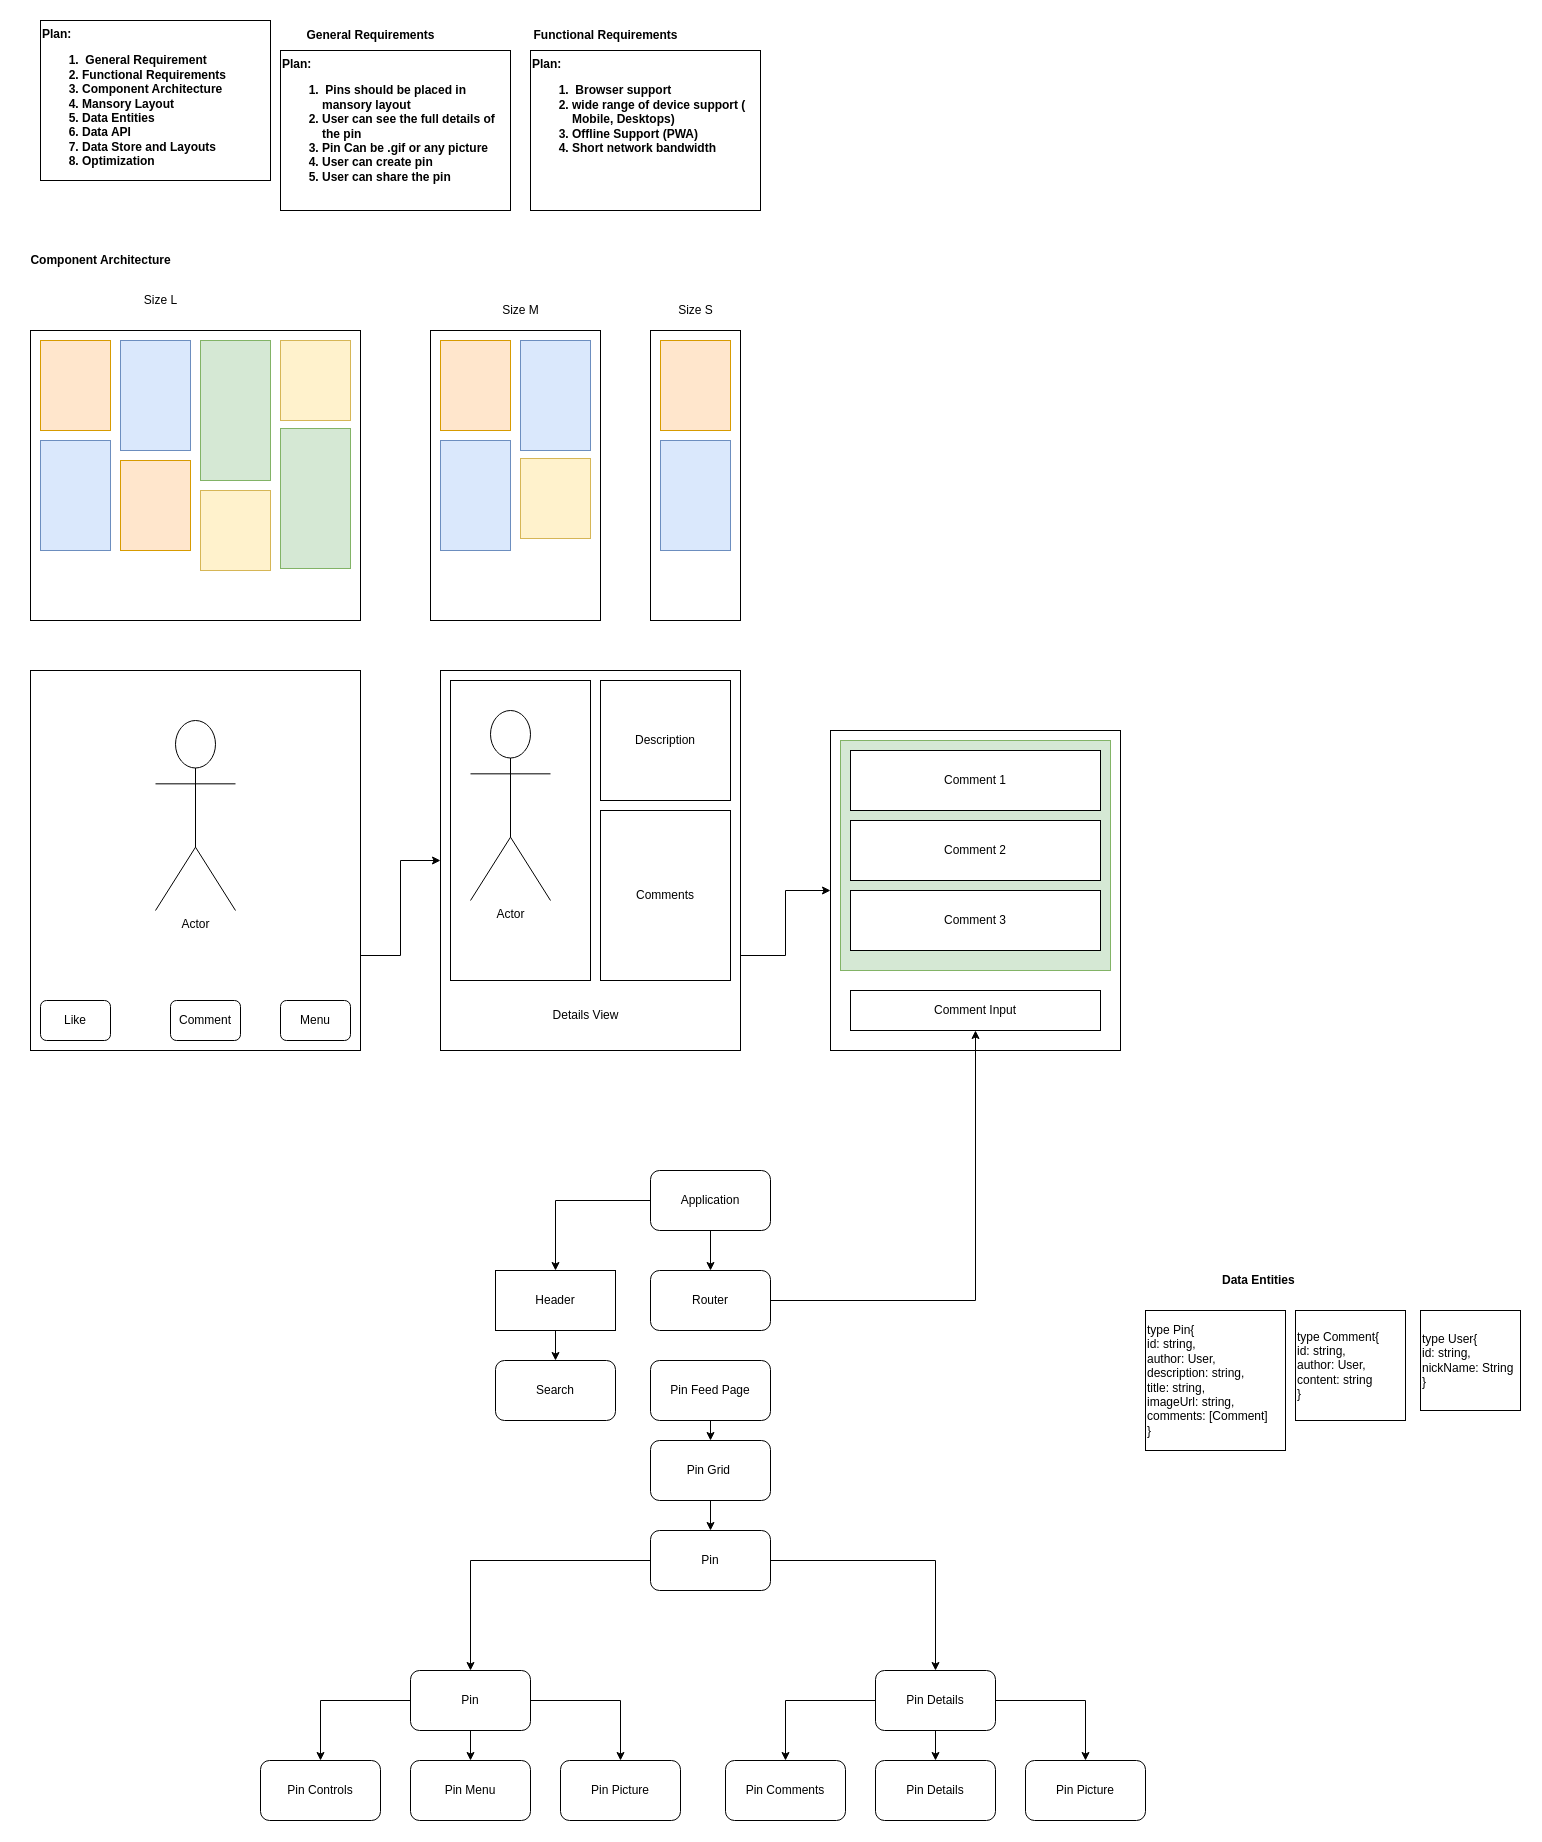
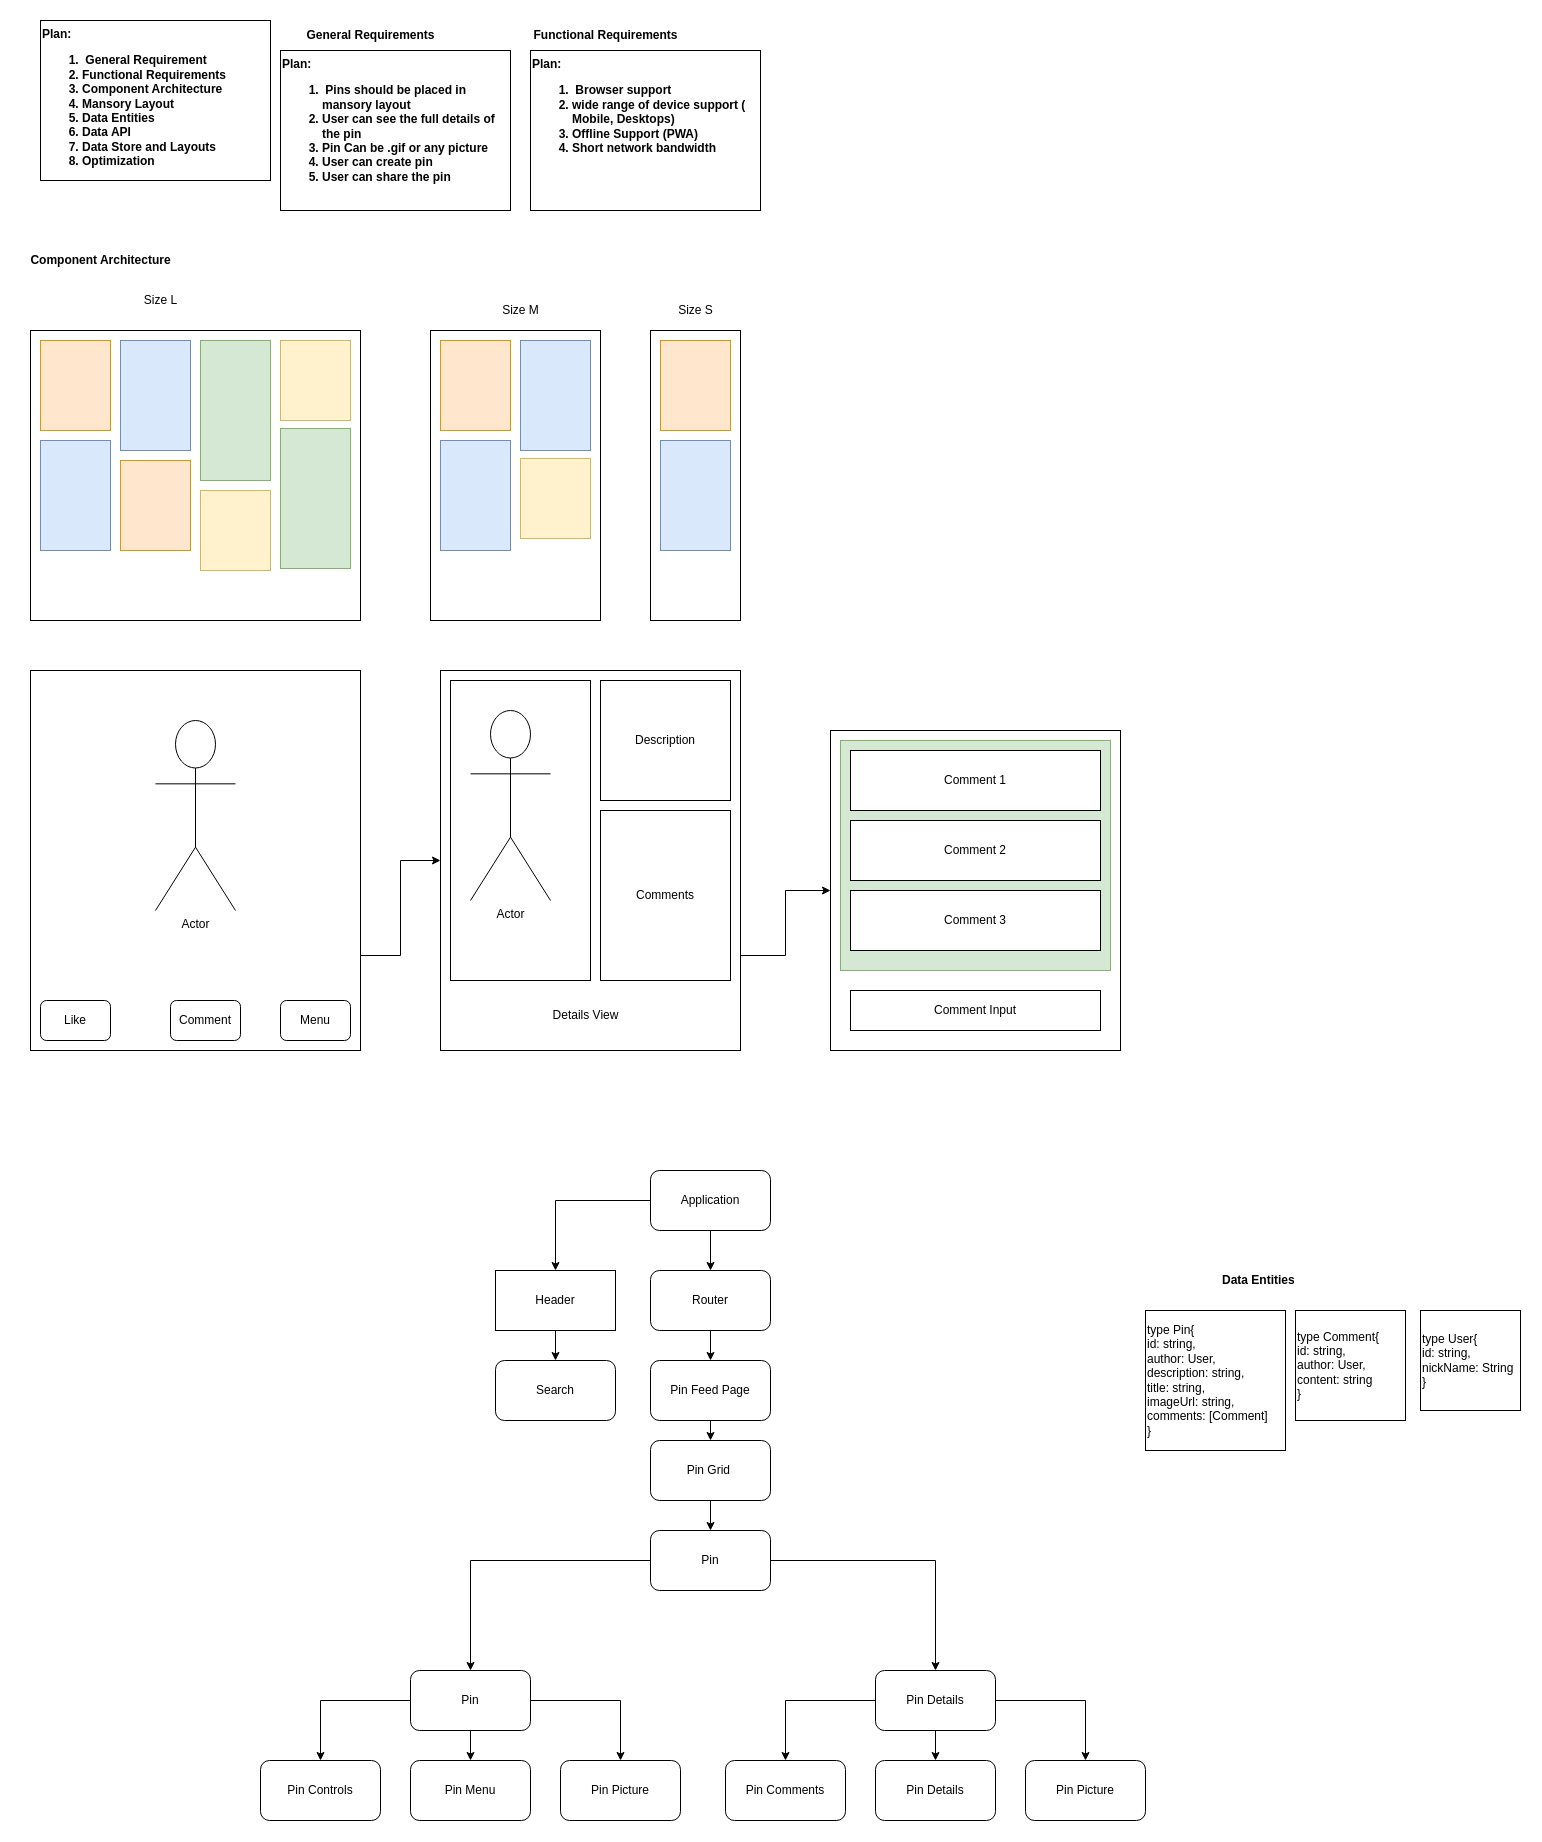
edge "Router" -> "Comment Input": now "Router" -> "Pin Feed Page"
